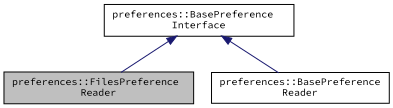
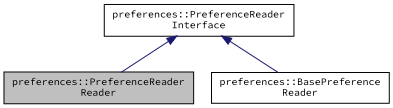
node "preferences::BasePreference Interface": label "preferences::BasePreference Interface" -> "preferences::PreferenceReader Interface"
node "preferences::FilesPreference Reader": label "preferences::FilesPreference Reader" -> "preferences::PreferenceReader Reader"
